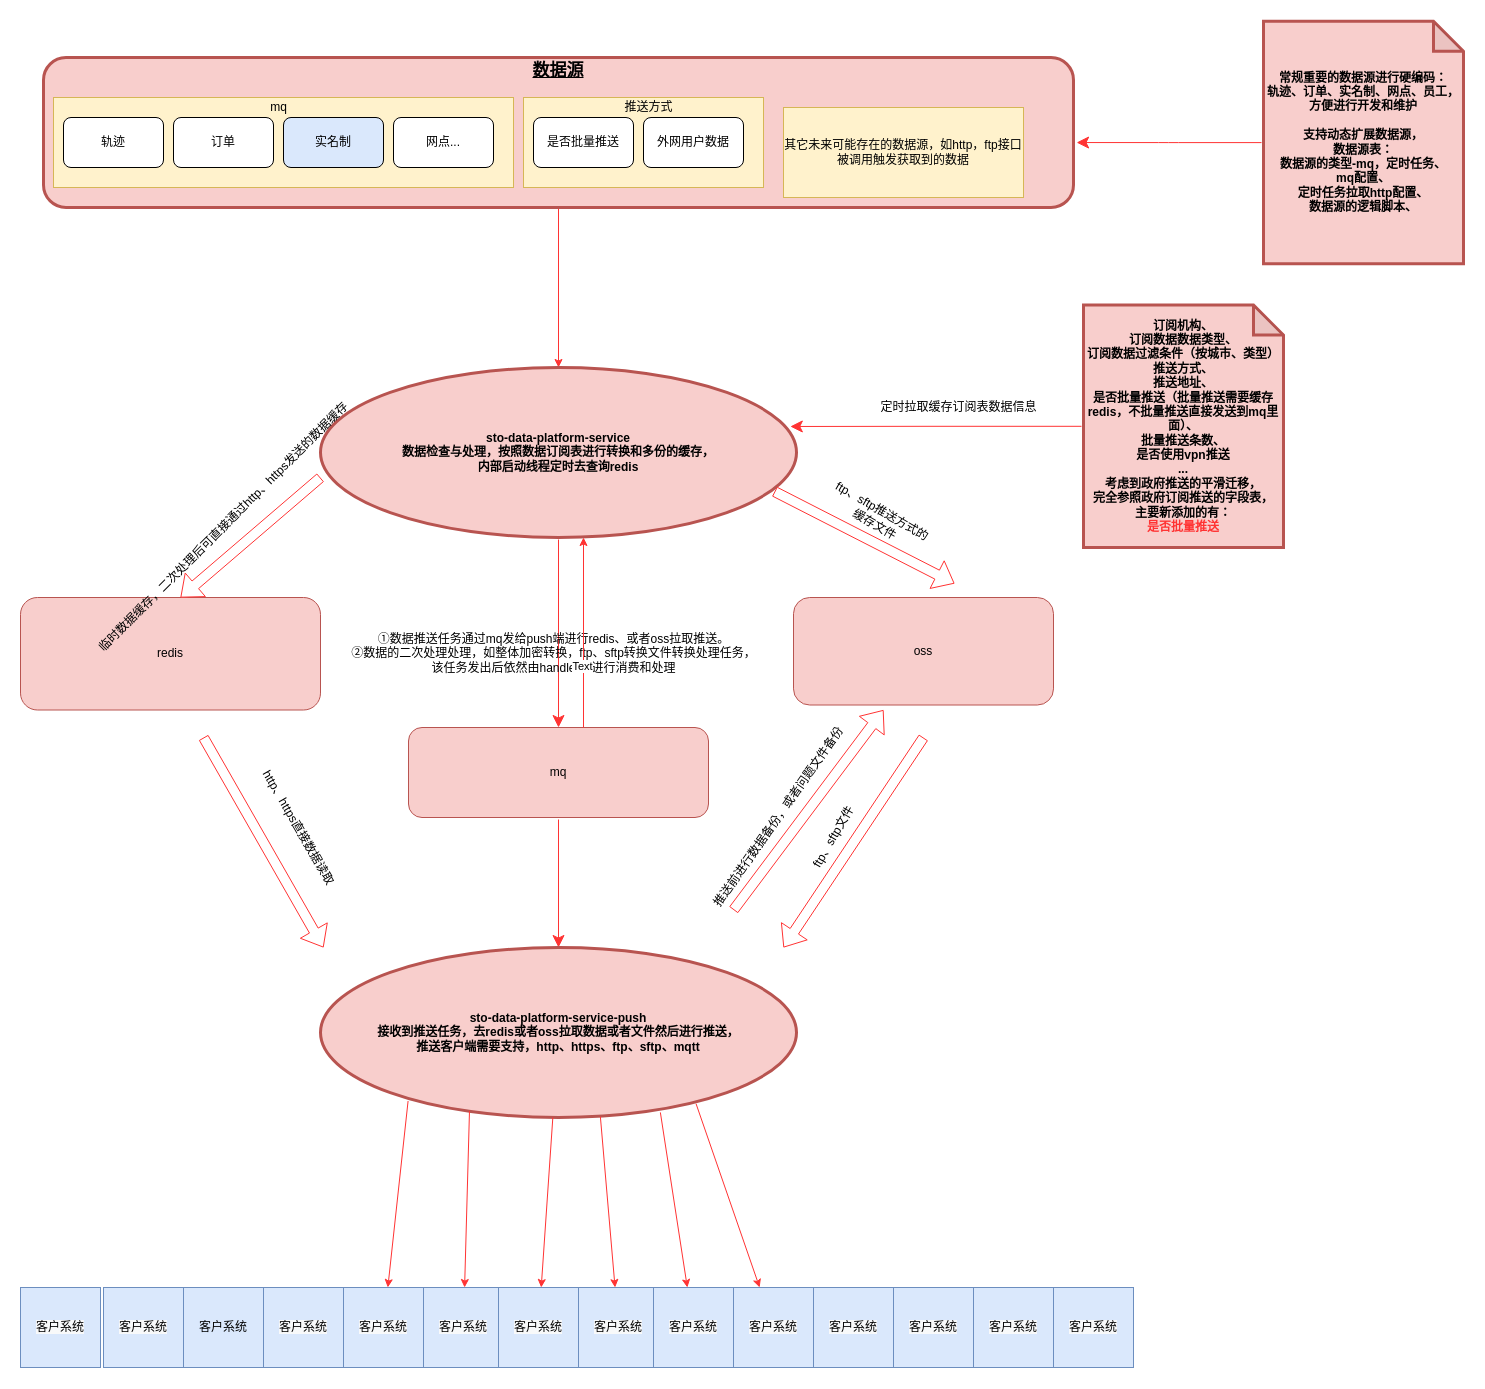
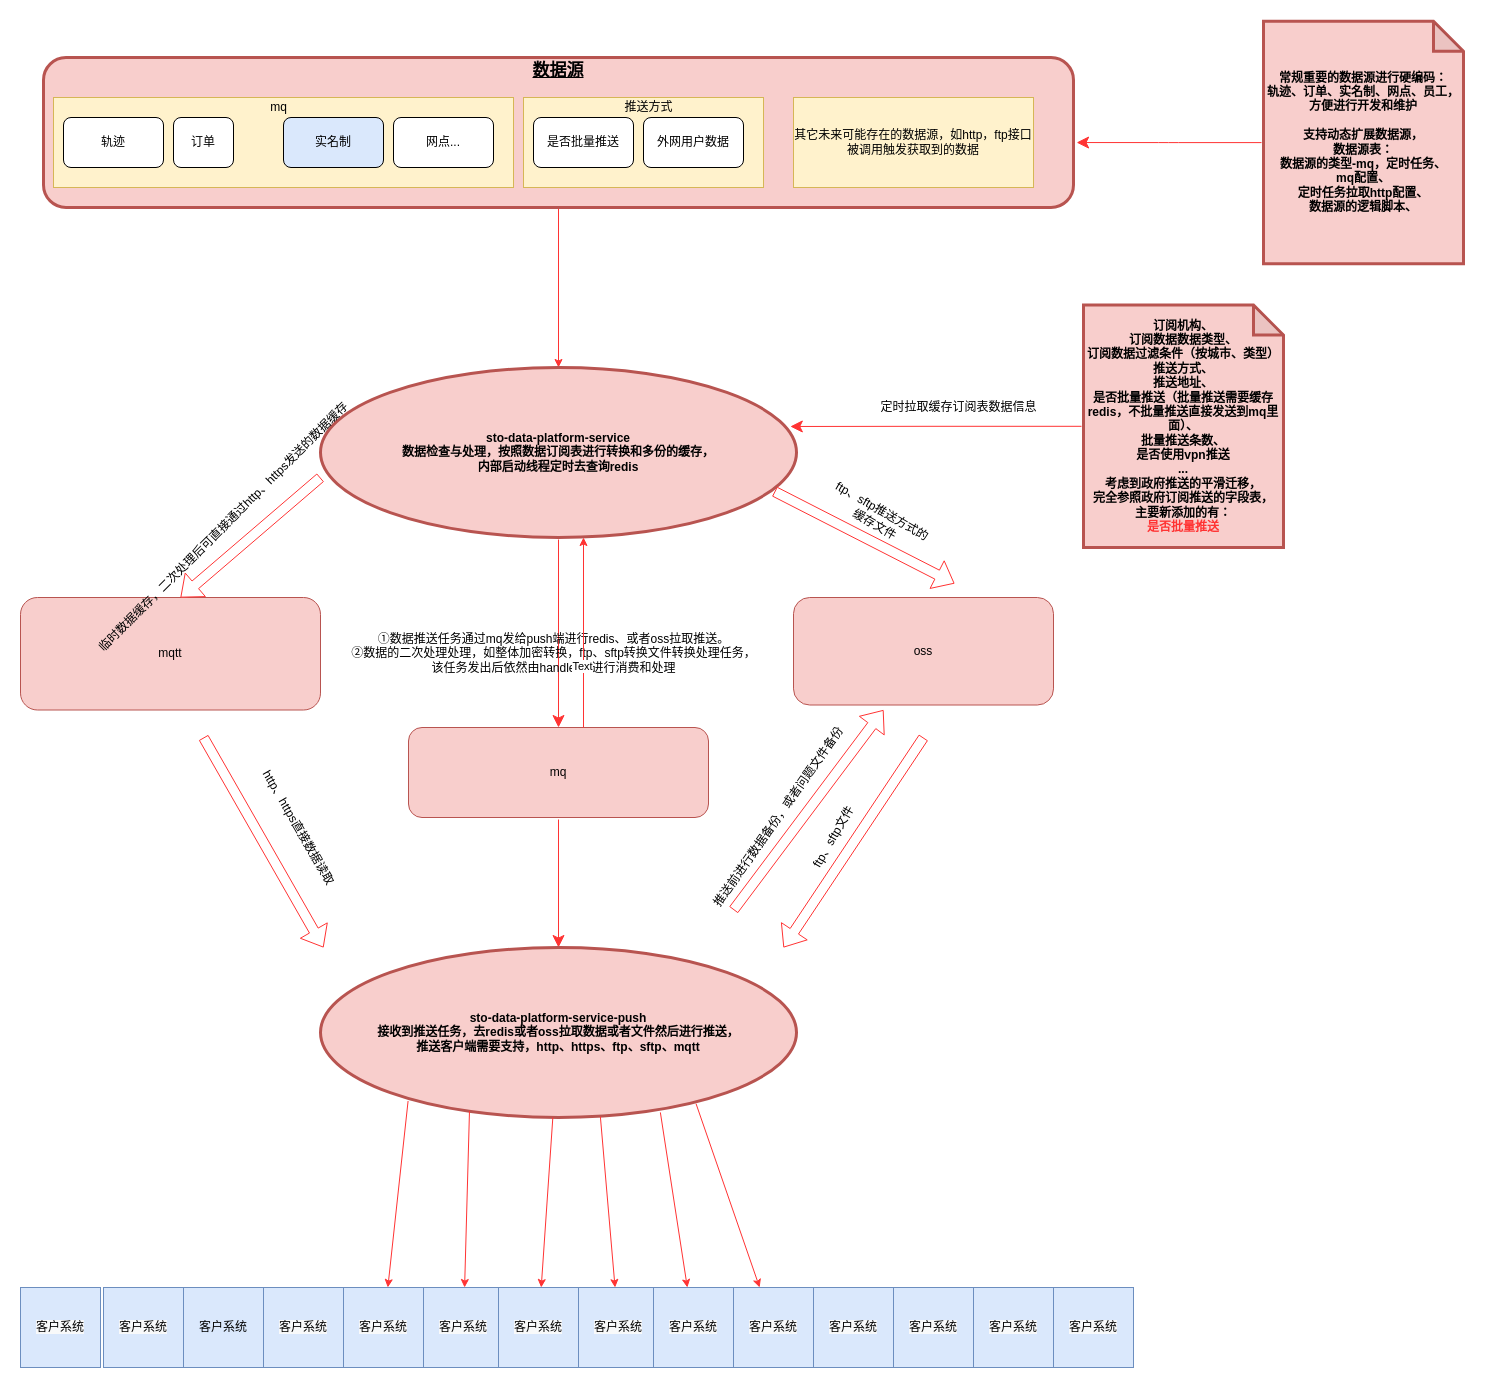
node "订单": size 100x50 -> 60x50
node "其它未来可能存在的数据源，如http，ftp接口被调用触发获取到的数据": moved (904, 153) -> (914, 143)
node "redis": label "redis" -> "mqtt"
